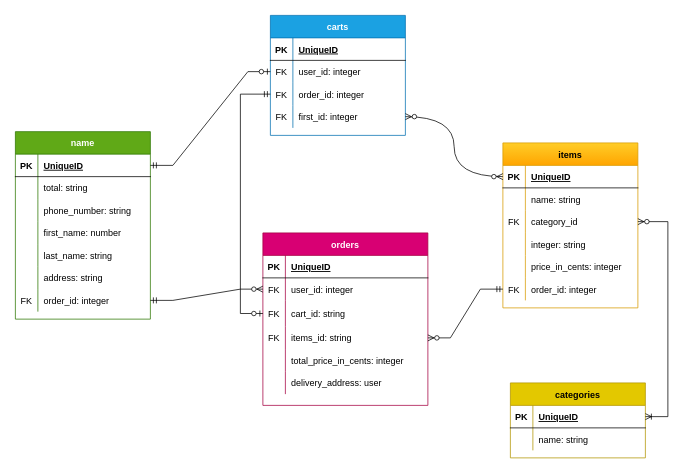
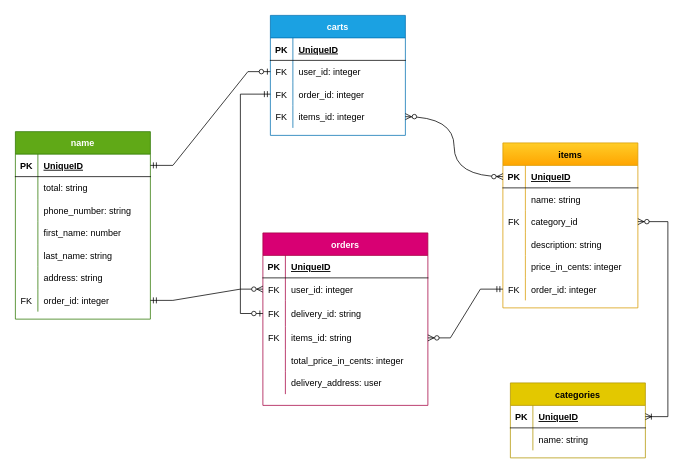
node "first_id: integer": label "first_id: integer" -> "items_id: integer"
node "integer: string": label "integer: string" -> "description: string"
node "cart_id: string": label "cart_id: string" -> "delivery_id: string"
